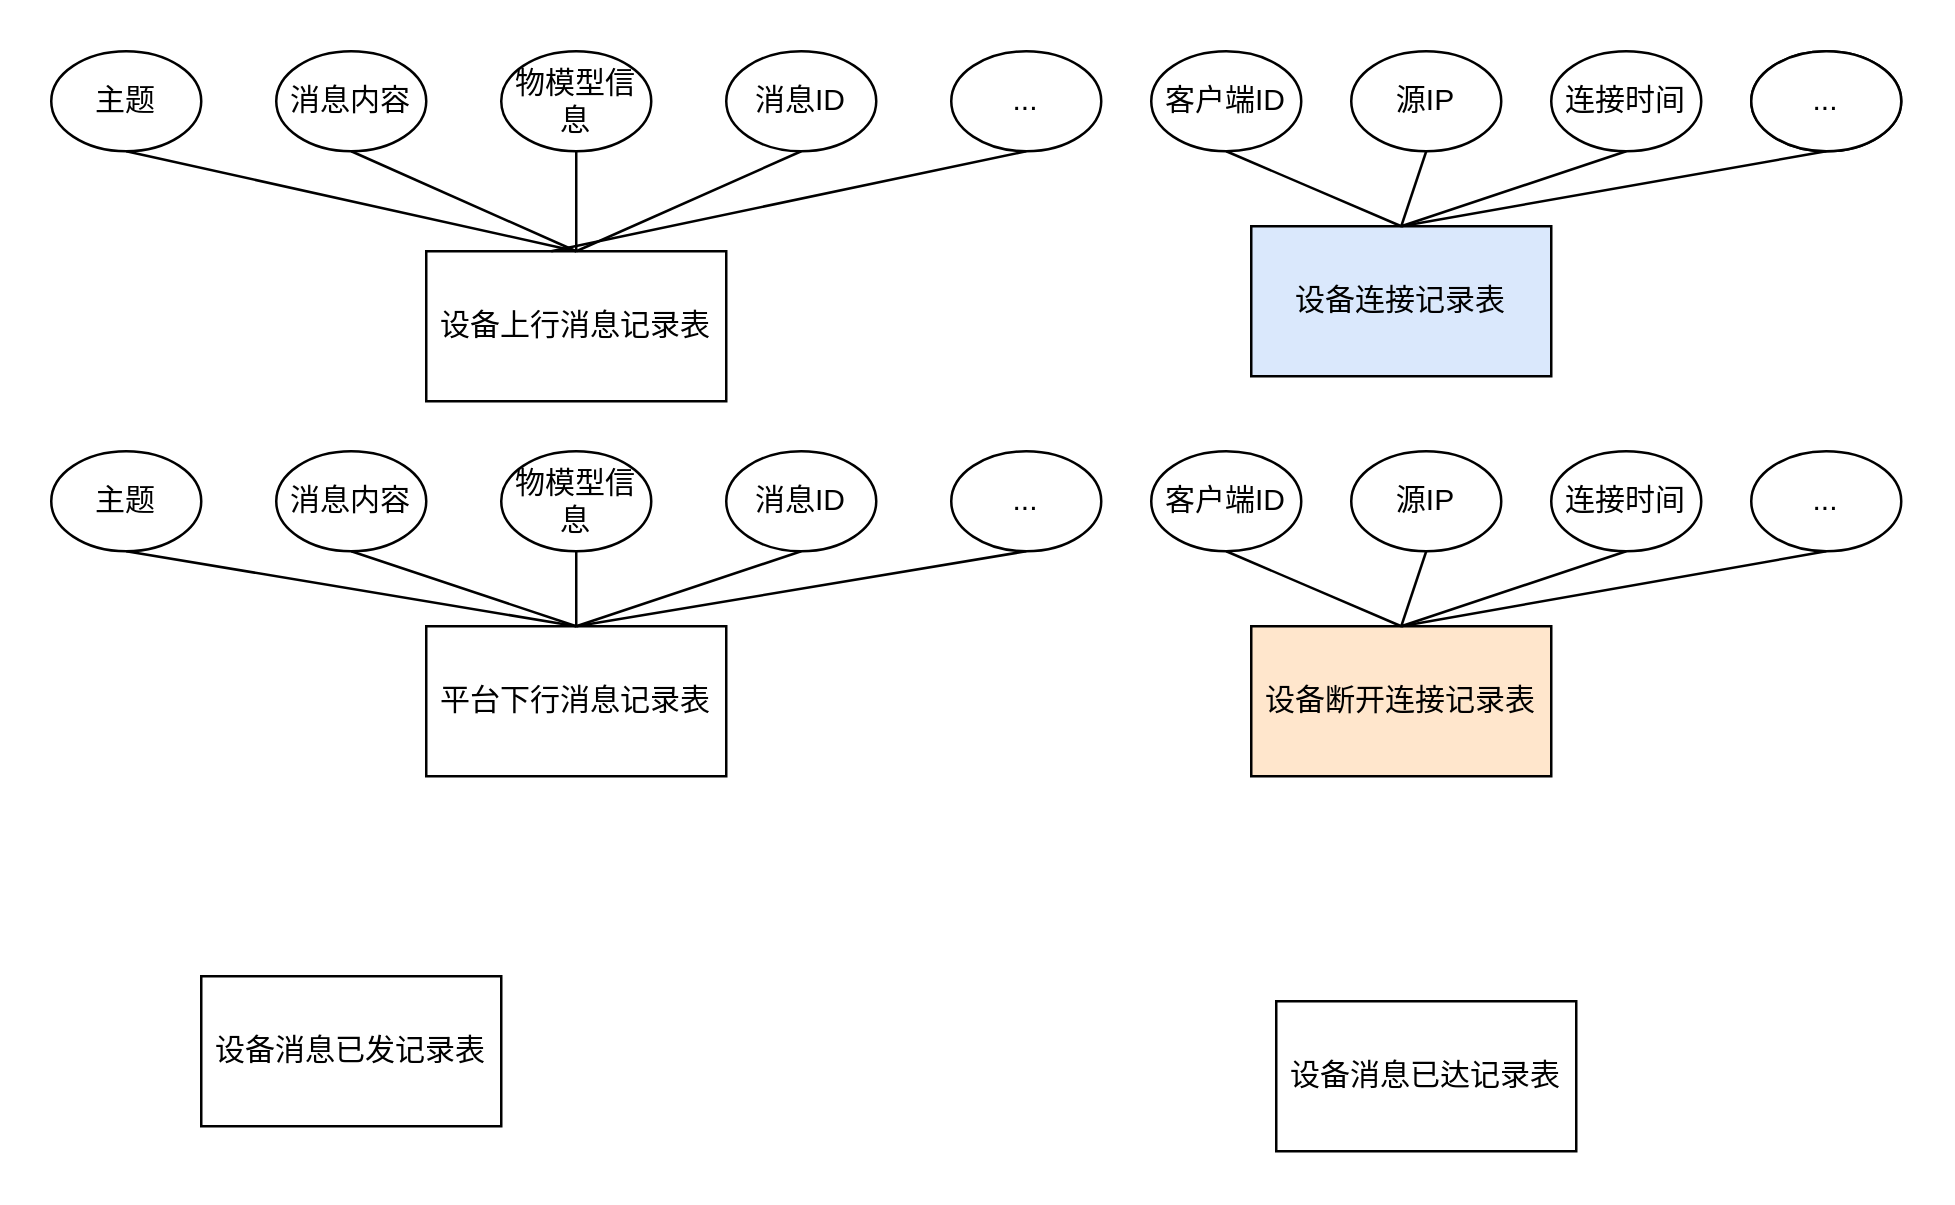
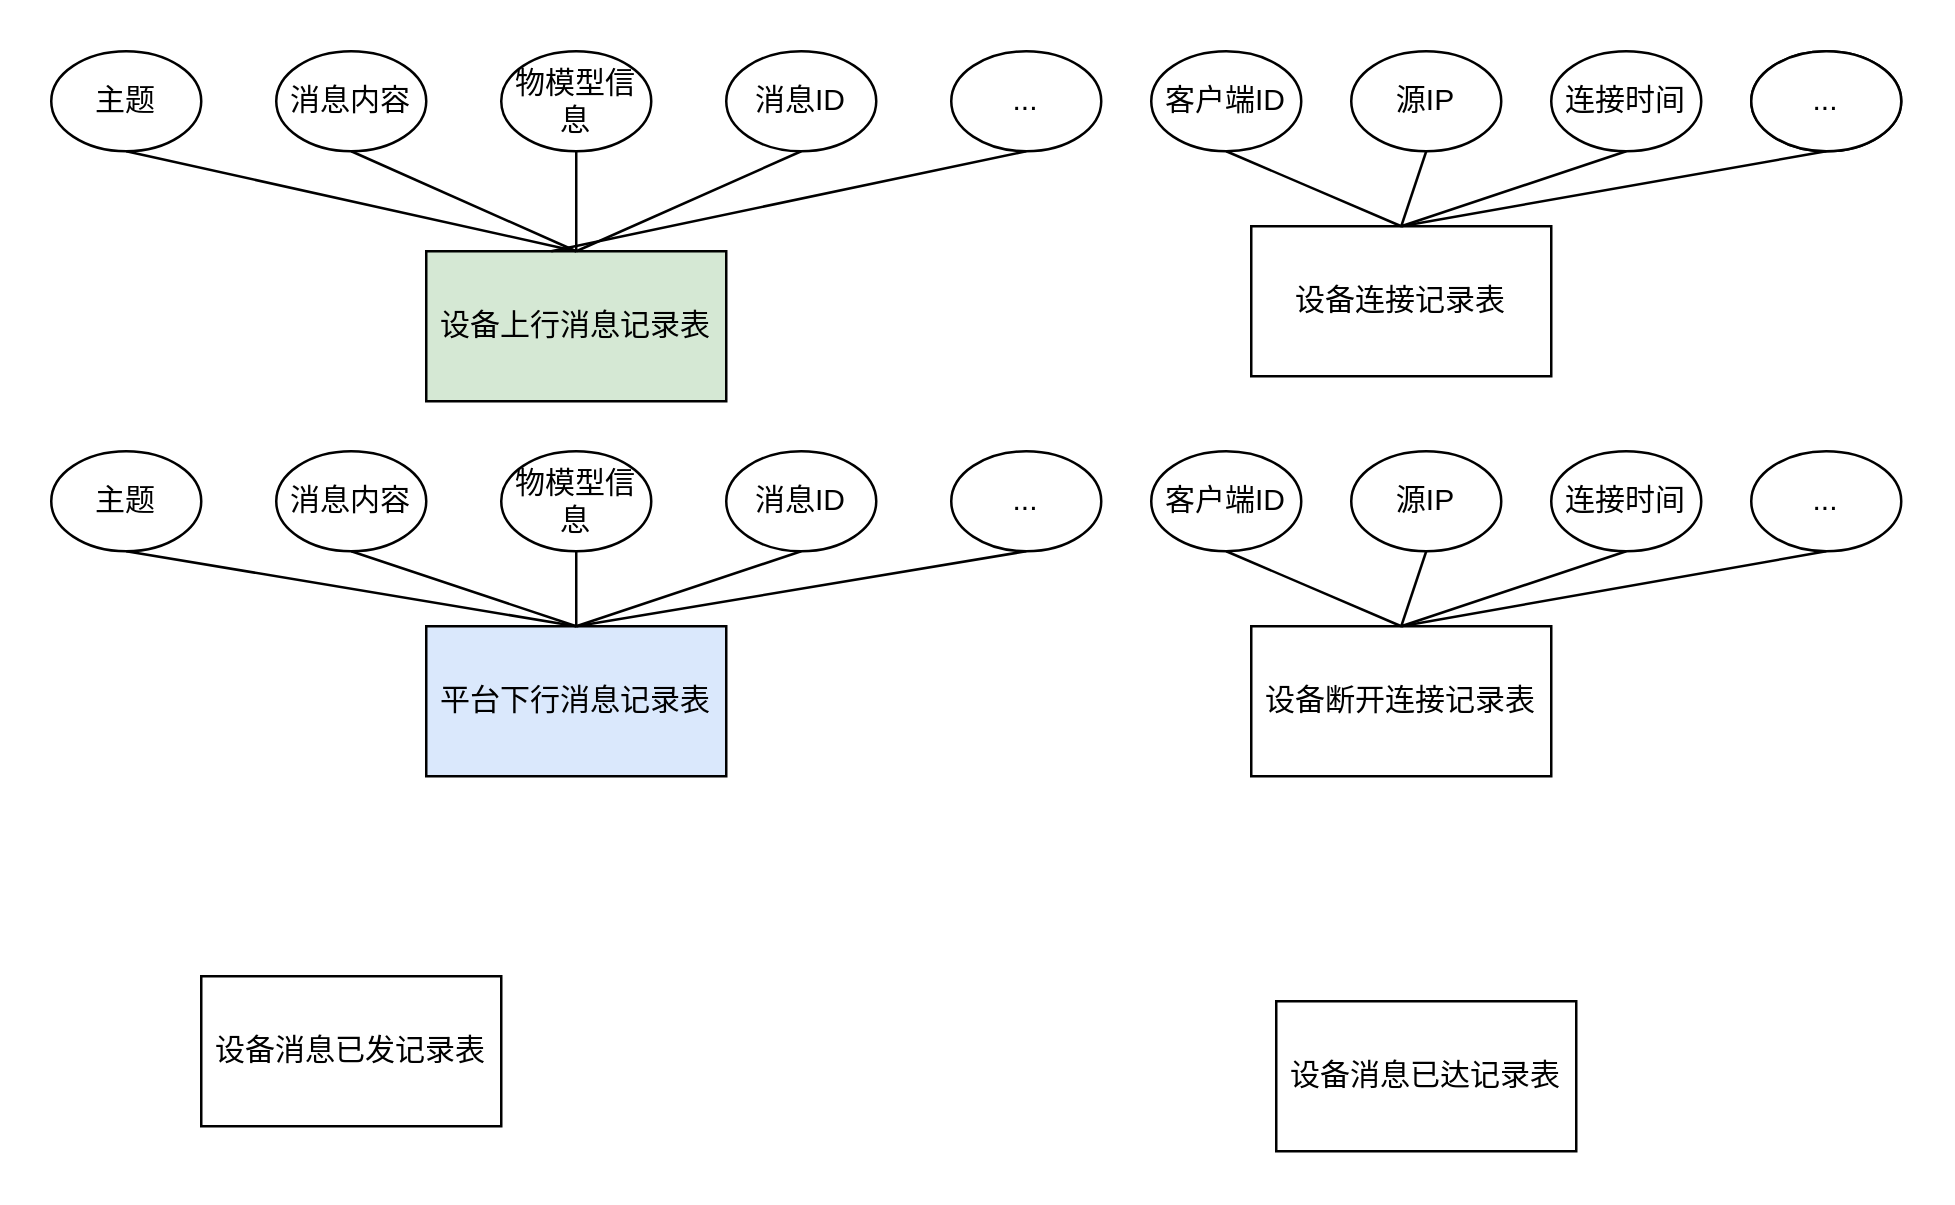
node "设备连接记录表": fillcolor #dae8fc -> #ffffff
node "设备上行消息记录表": fillcolor #ffffff -> #d5e8d4
node "平台下行消息记录表": fillcolor #ffffff -> #dae8fc
node "设备断开连接记录表": fillcolor #ffe6cc -> #ffffff
